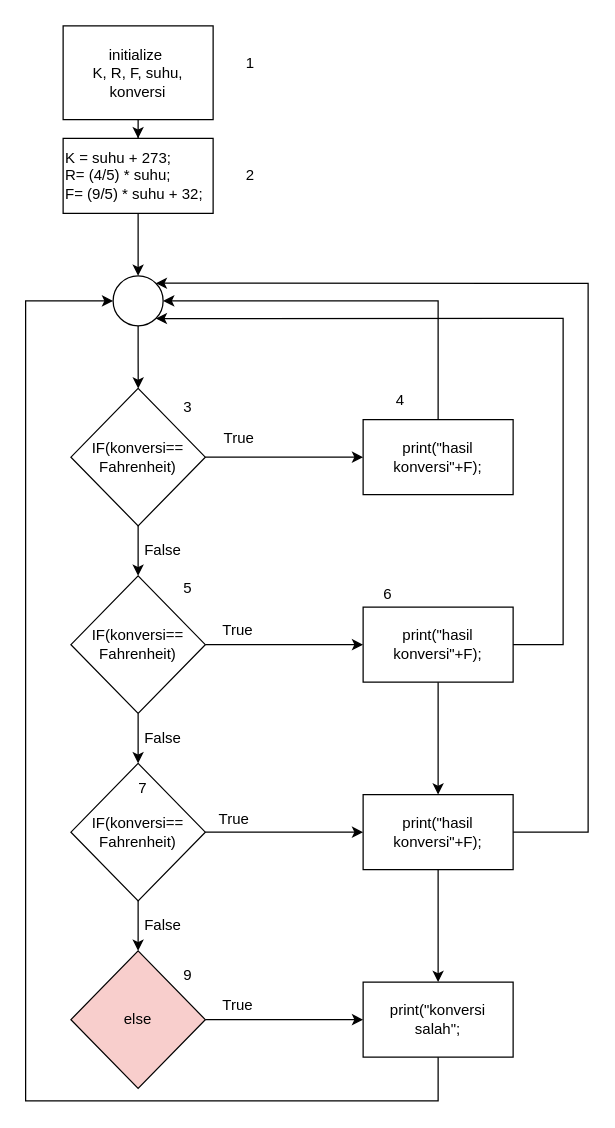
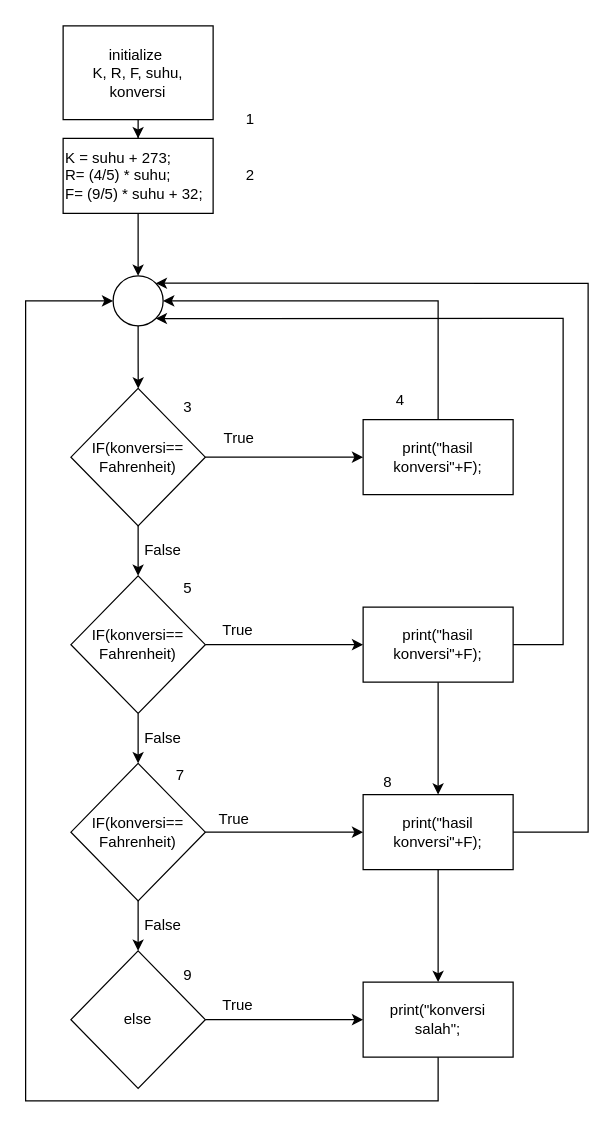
node "1": moved (251, 63) -> (251, 119)
node "6": removed
node "8": added
node "7": moved (143, 788) -> (180, 776)
node "else": fillcolor #f8cecc -> #ffffff
